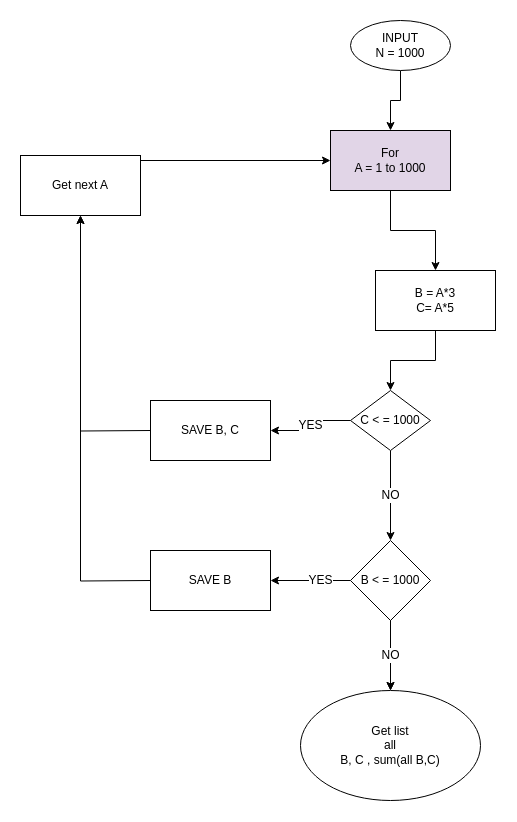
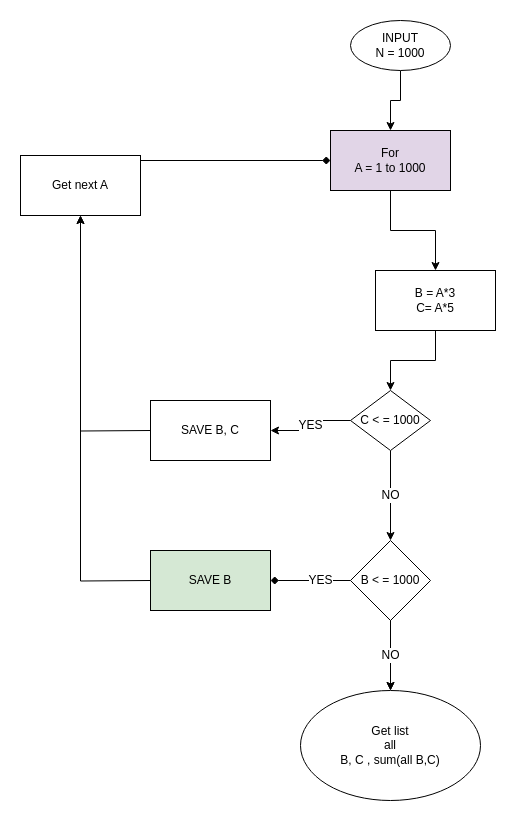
edge "Get next A" -> "ForA = 1 to 1000": arrowhead classic -> diamond
node "SAVE B": fillcolor #ffffff -> #d5e8d4
edge "B < = 1000" -> "SAVE B": arrowhead classic -> diamond
